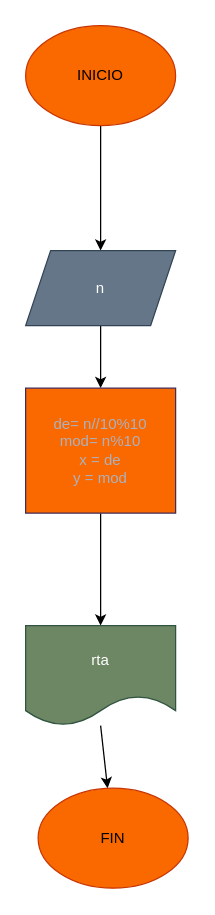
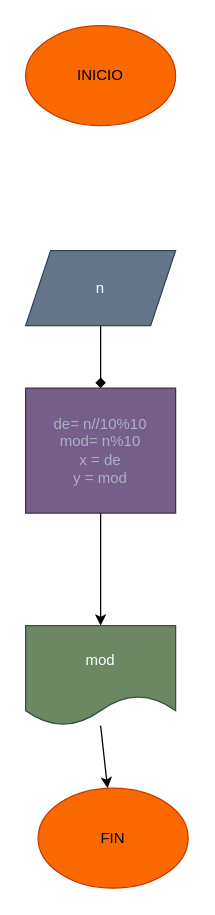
edge "INICIO" -> "n": removed
edge "n" -> "de= n//10%10 mod= n%10 x = de y = mod": arrowhead classic -> diamond
node "de= n//10%10 mod= n%10 x = de y = mod": fillcolor #fa6800 -> #76608a
node "rta": label "rta" -> "mod"
